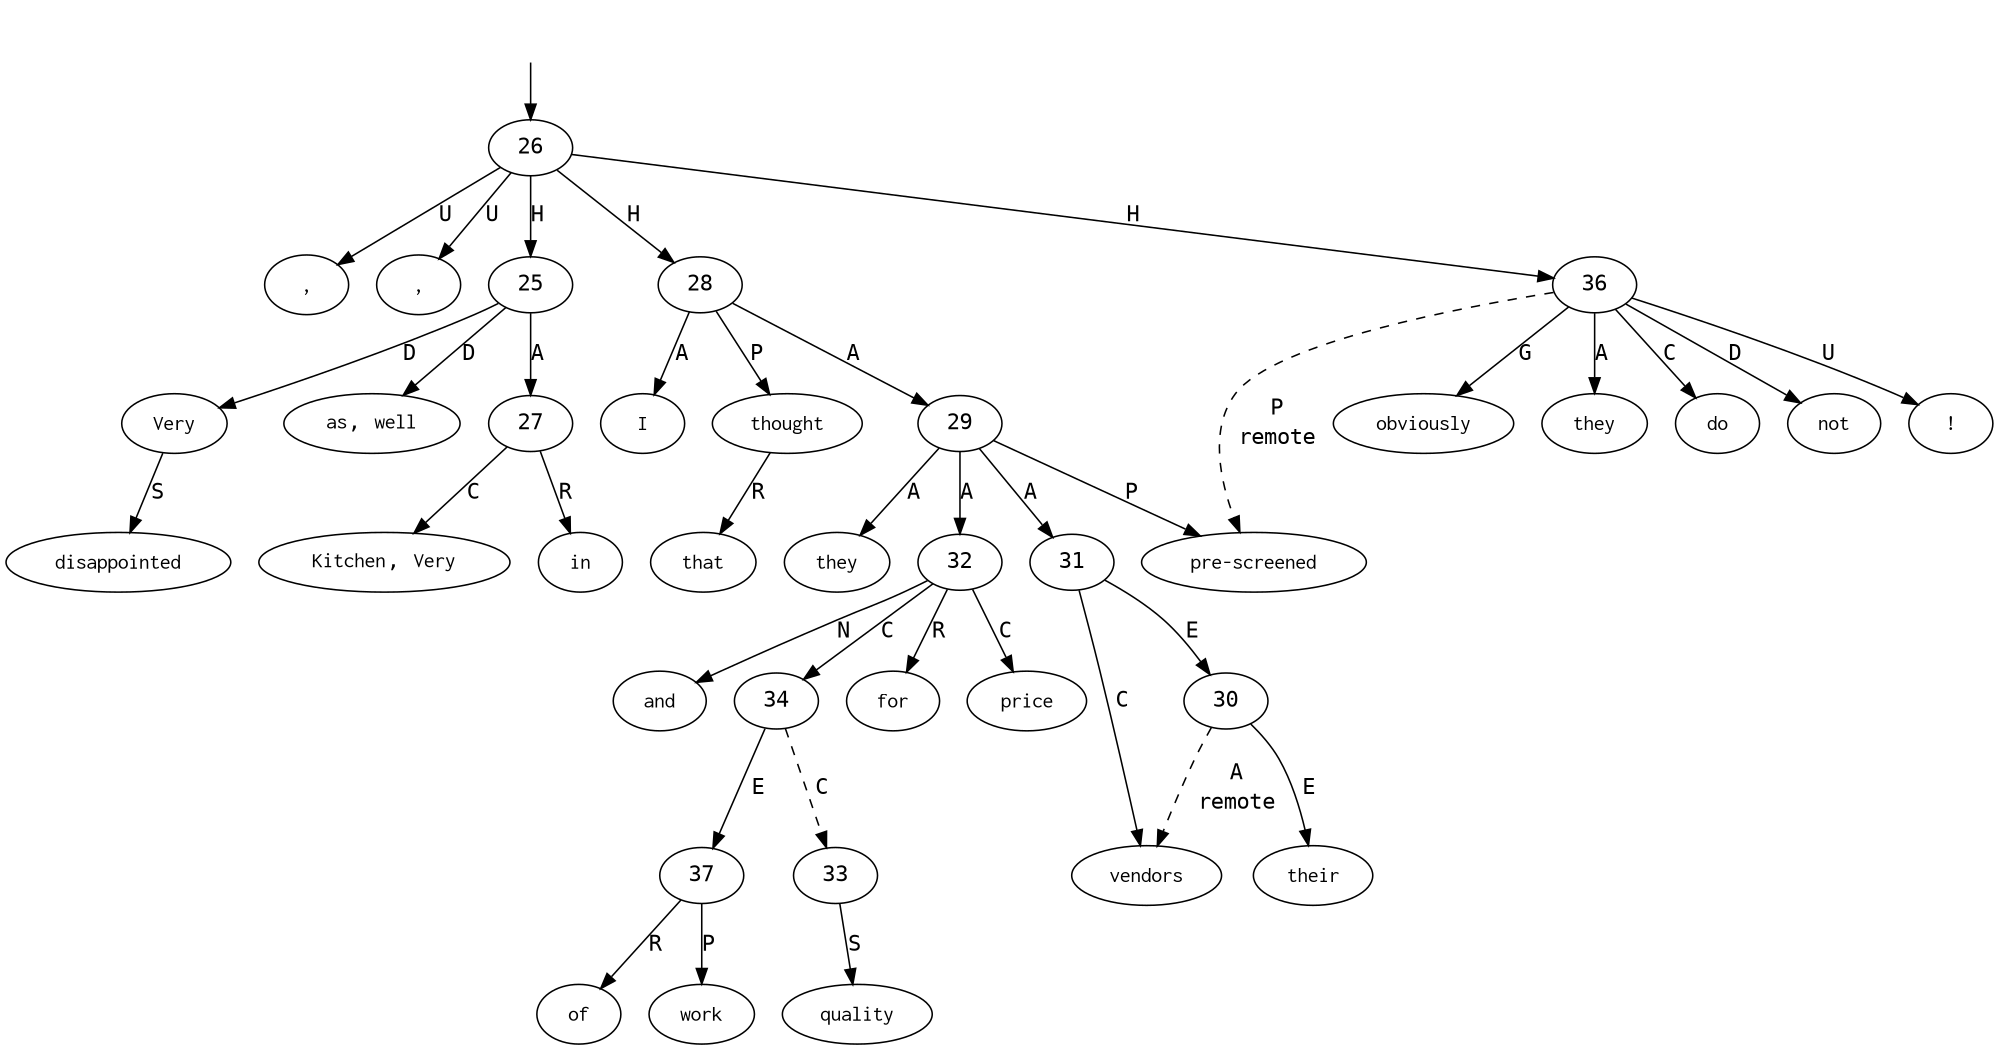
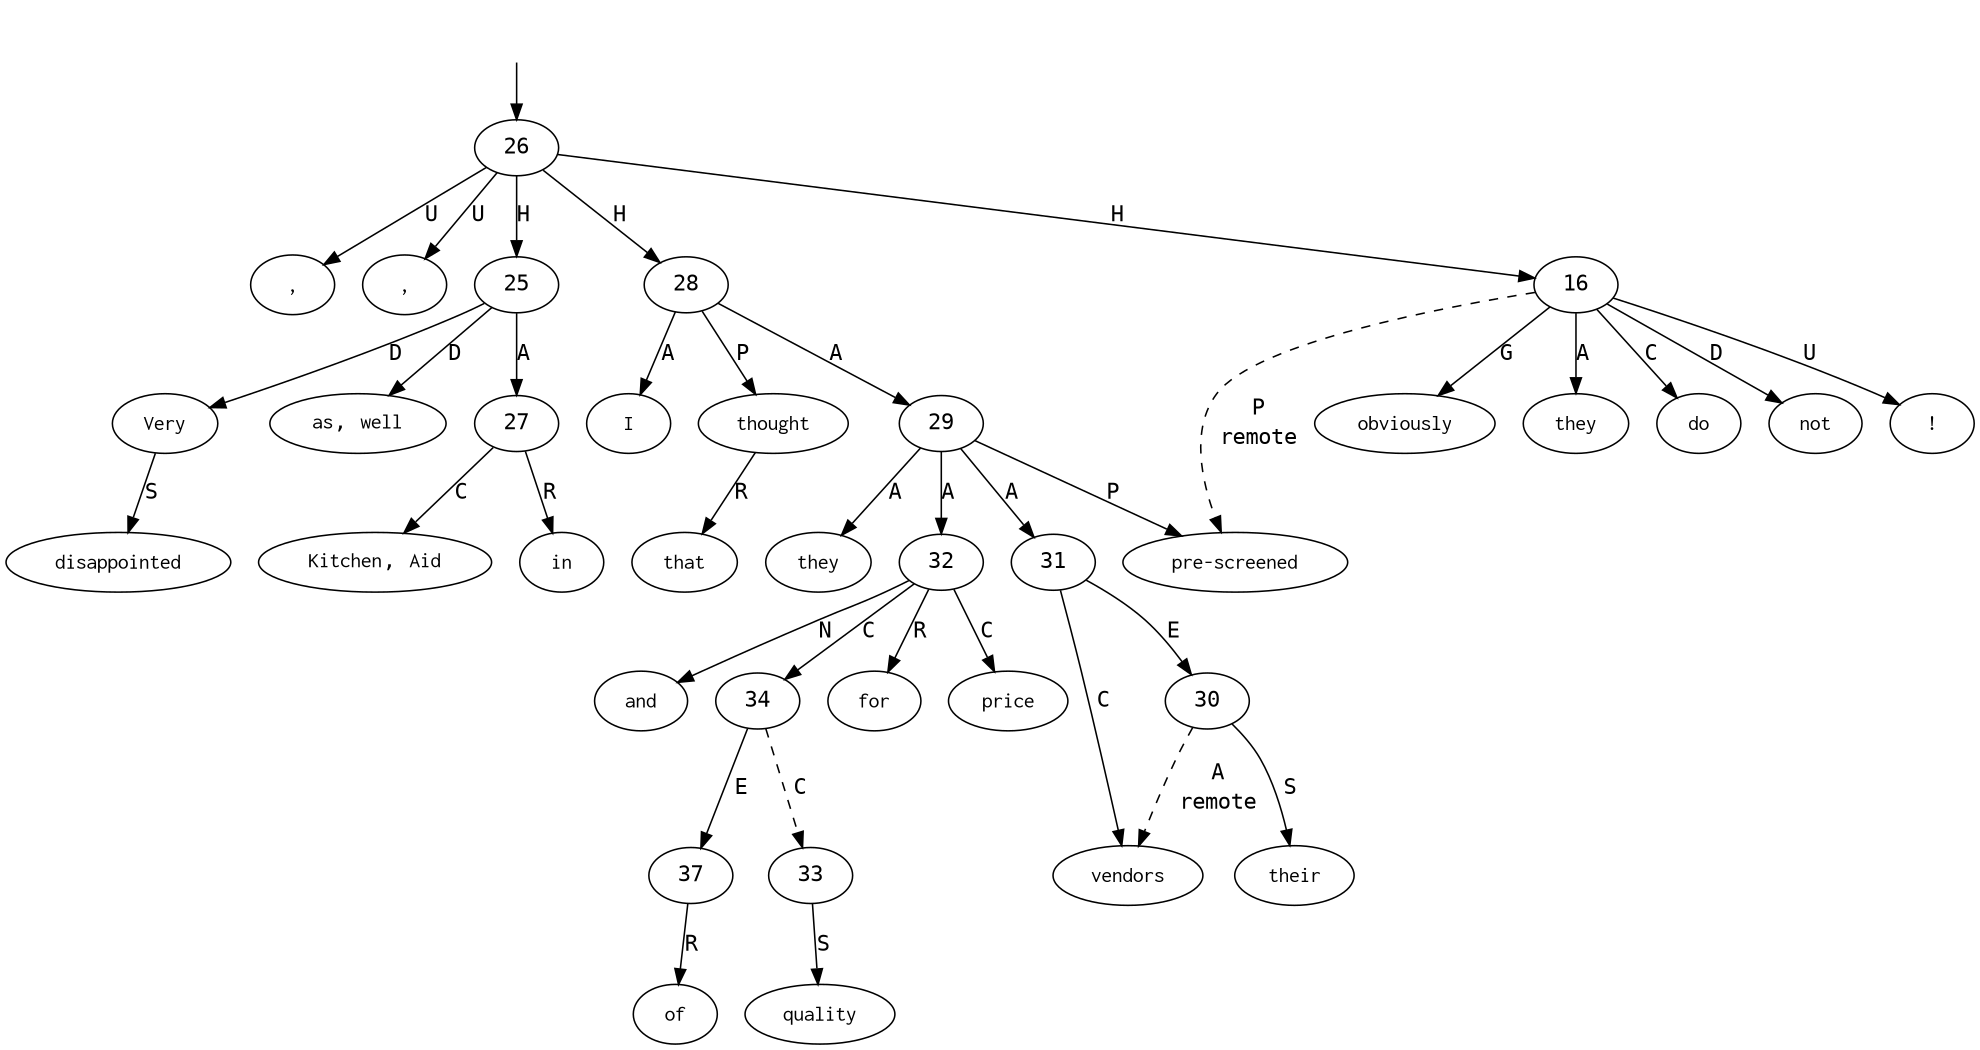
node "36": label "36" -> "16"
node "Kitchen": text "Very" -> "Aid"
edge "30" -> "their": label "E" -> "S"
node "work": removed
